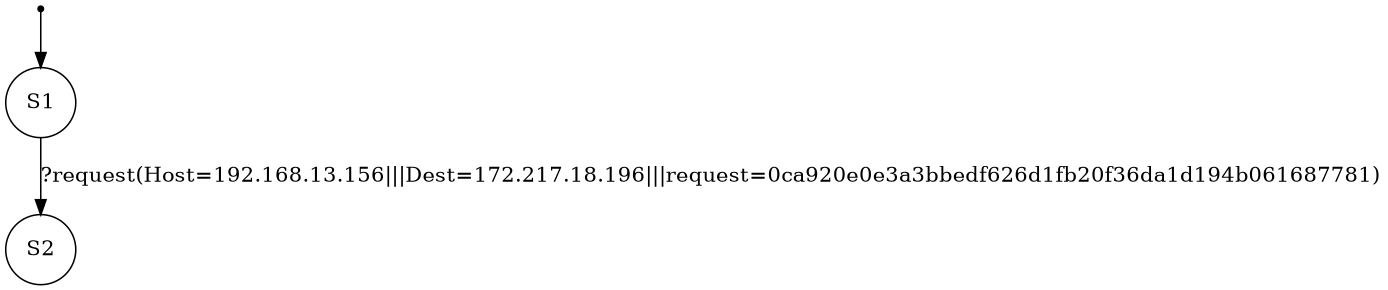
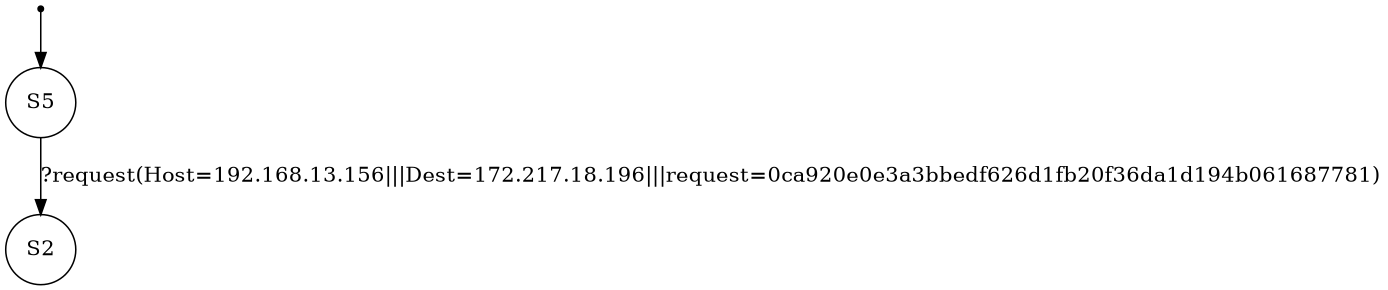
node "S1": label "S1" -> "S5"
